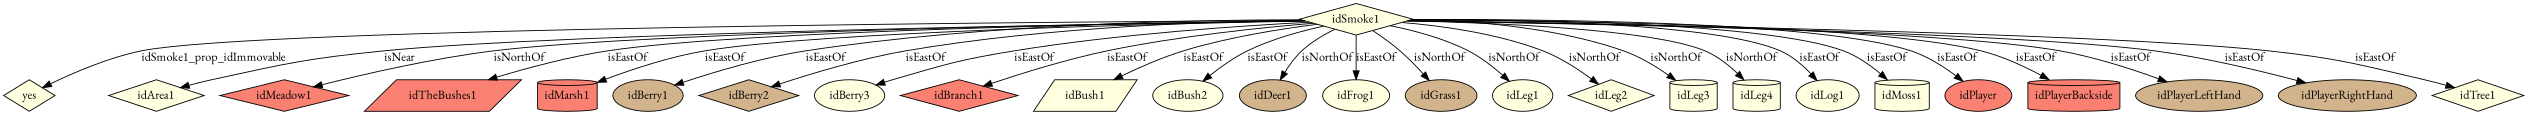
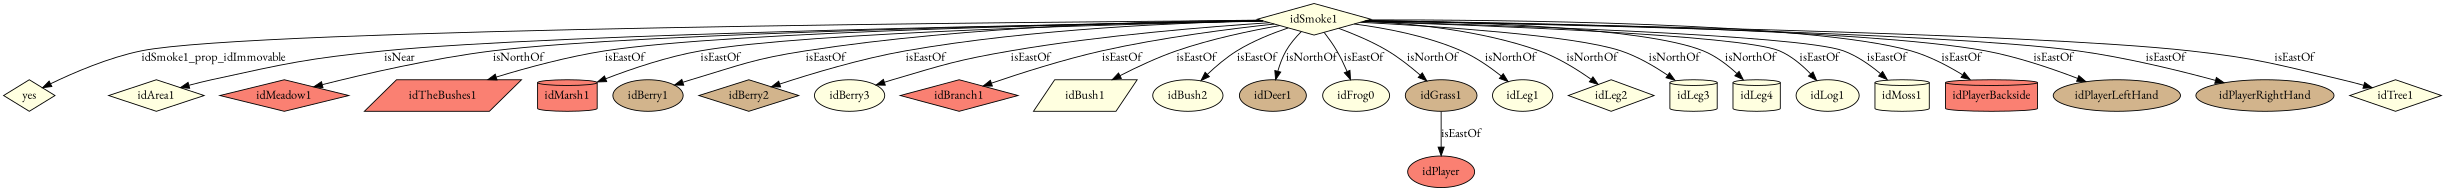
edge "idSmoke1" -> "idPlayer": now "idGrass1" -> "idPlayer"
node "idFrog1": label "idFrog1" -> "idFrog0"
